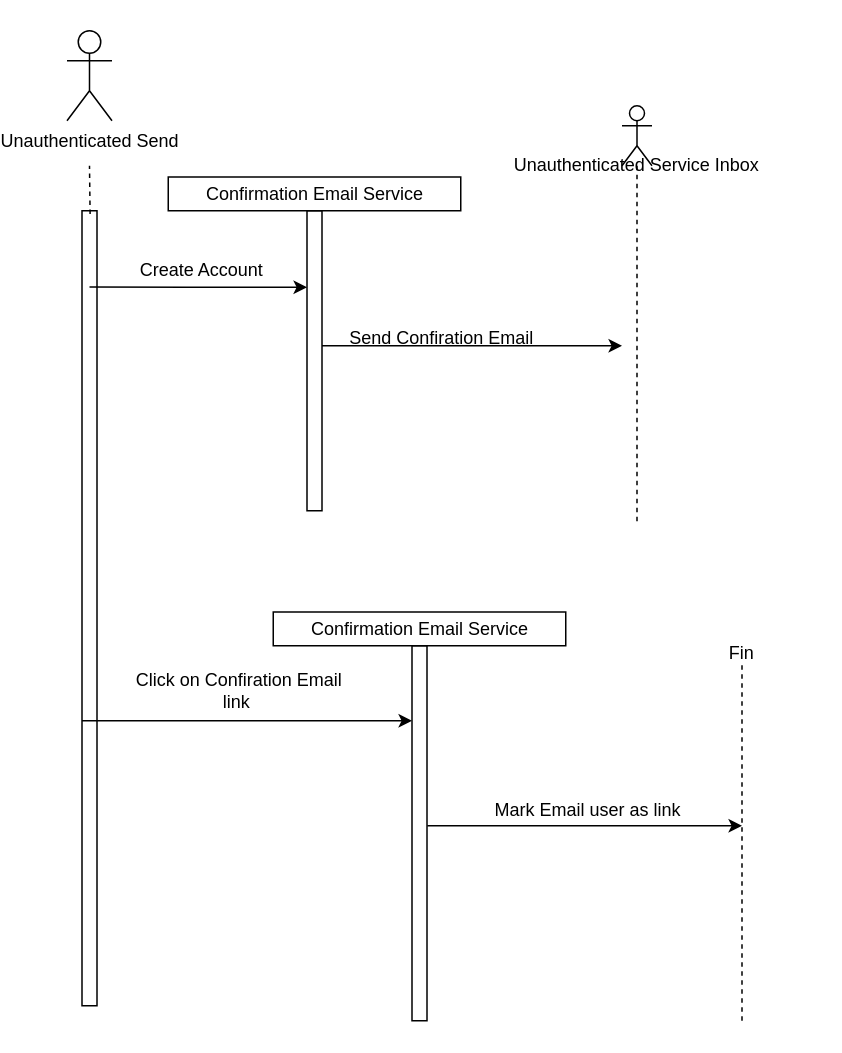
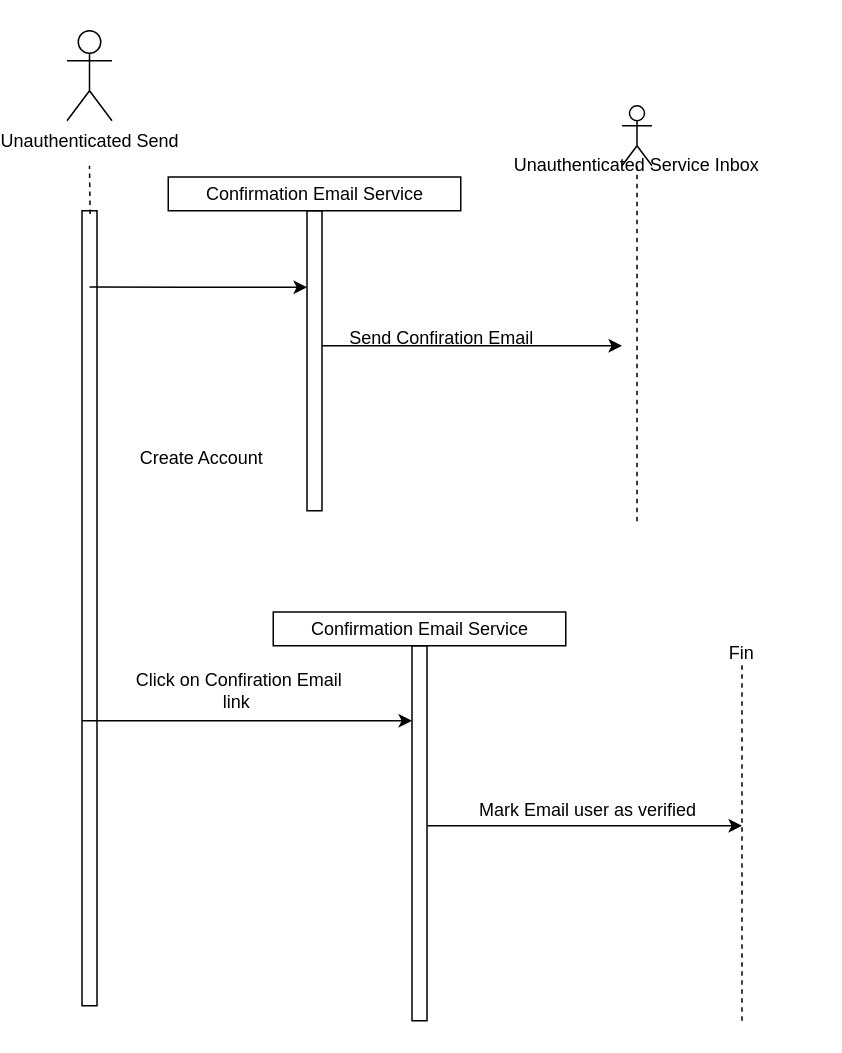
node "Create Account": moved (202, 271) -> (202, 458)
node "Mark Email user as link": label "Mark Email user as link" -> "Mark Email user as verified"
